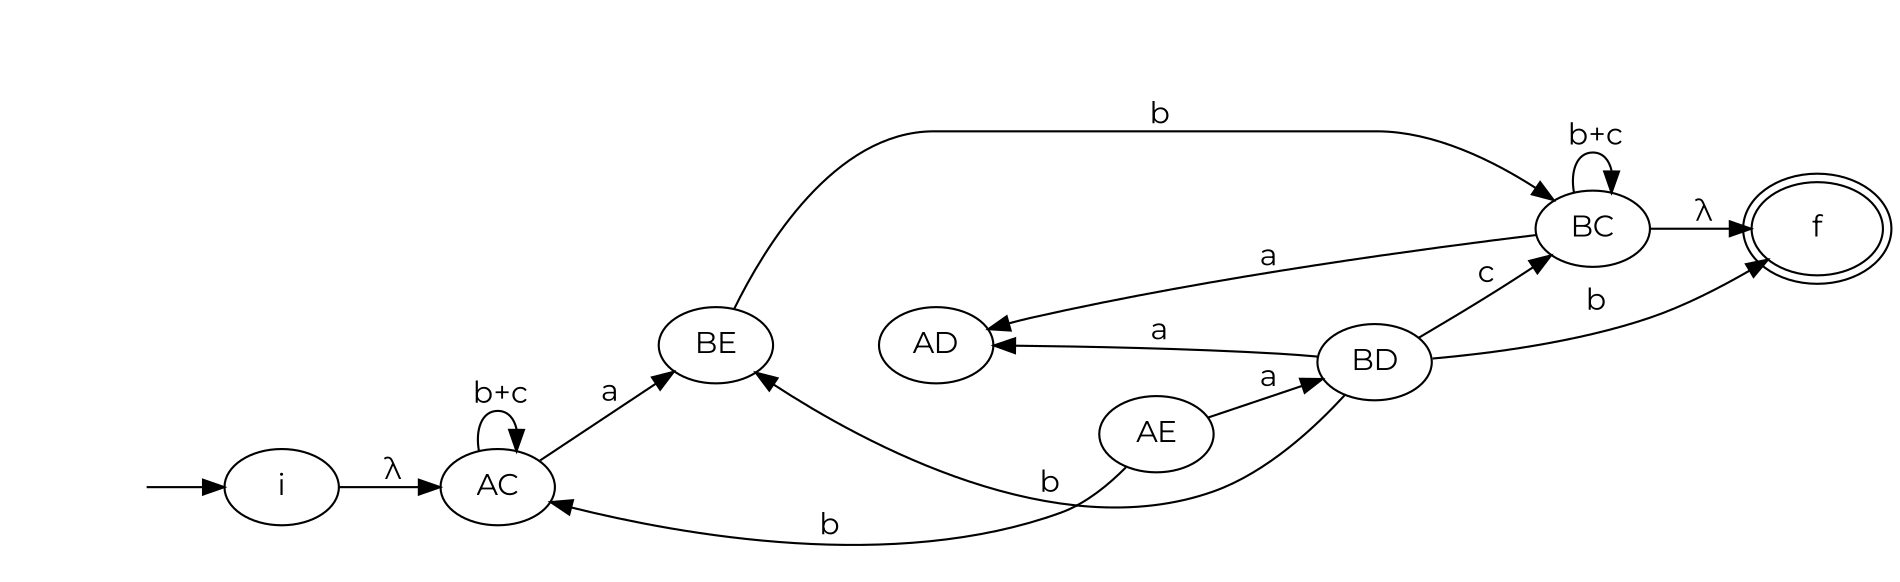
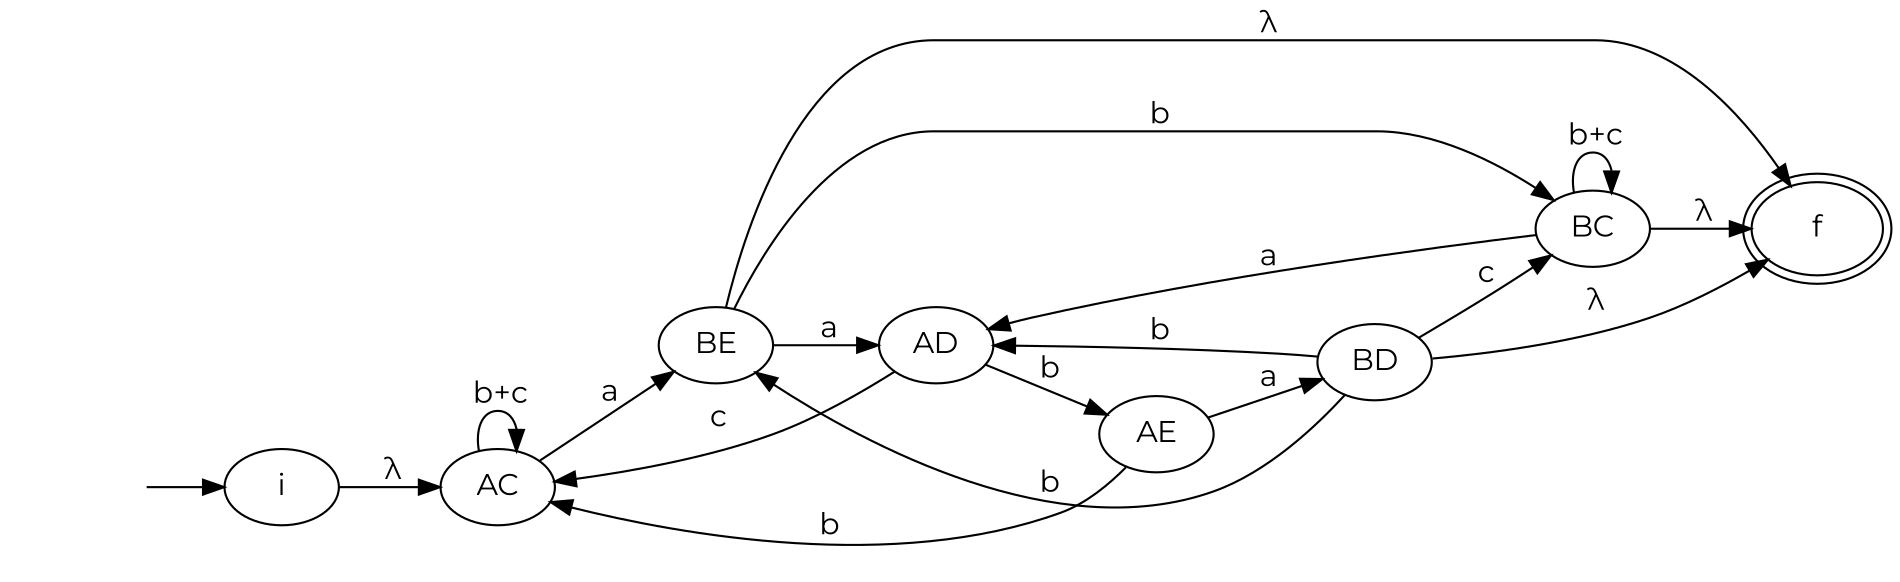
edge "BE" -> "f": added, label "λ"
edge "BD" -> "f": label " b" -> " λ"
edge "BD" -> "AD": label " a" -> " b"
edge "BE" -> "AD": added, label "a"
edge "AD" -> "AE": added, label "b"
edge "AD" -> "AC": added, label "c"
